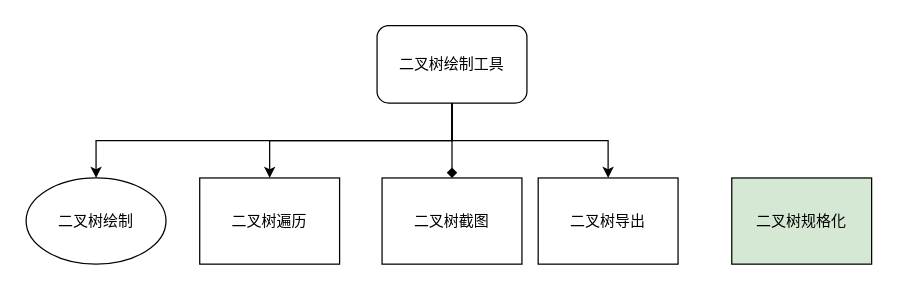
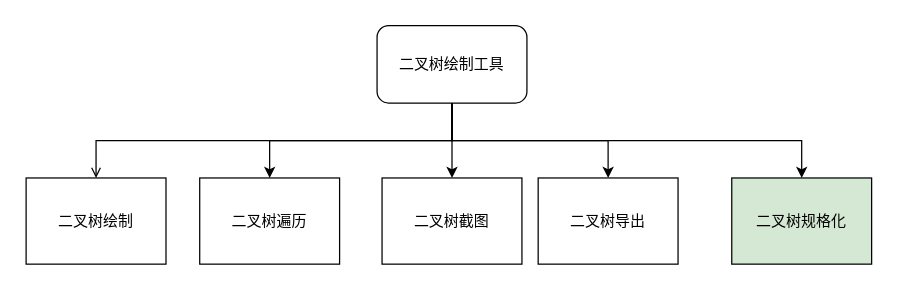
edge "二叉树绘制工具" -> "二叉树规格化": added
edge "二叉树绘制工具" -> "二叉树截图": arrowhead diamond -> classic
edge "二叉树绘制工具" -> "二叉树绘制": arrowhead classic -> open
node "二叉树绘制": shape ellipse -> rectangle
